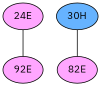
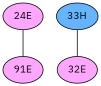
node "30H": label "30H" -> "33H"
node "92E": label "92E" -> "91E"
node "82E": label "82E" -> "32E"
